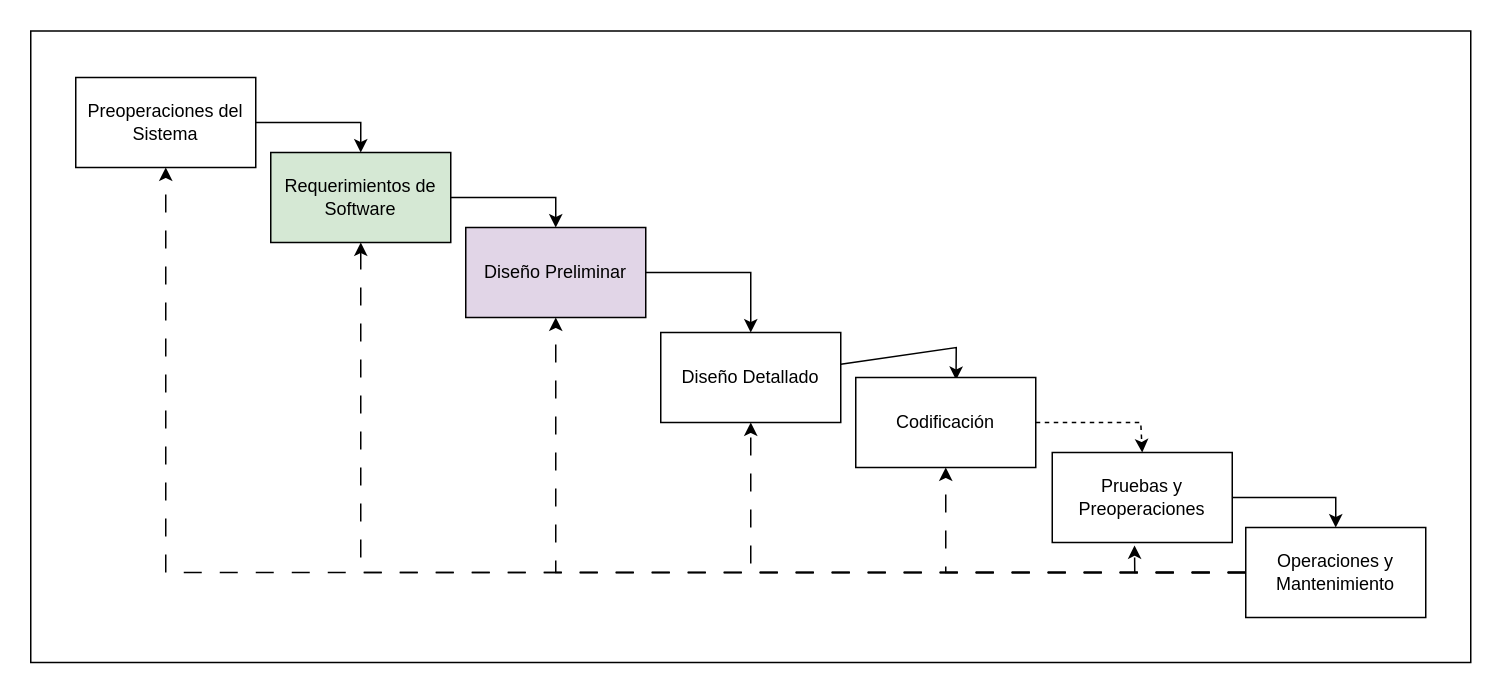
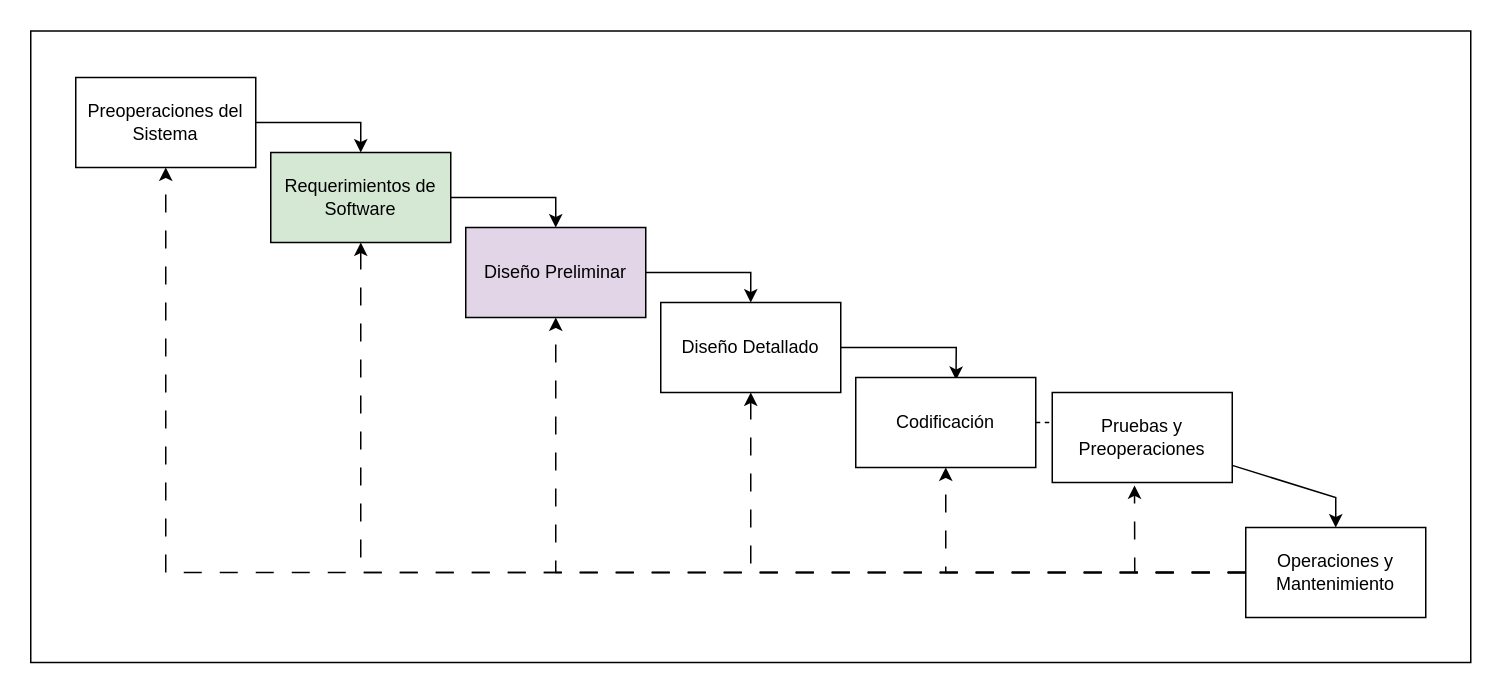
node "Diseño Detallado": moved (751, 377) -> (751, 347)
node "Pruebas y Preoperaciones": moved (1142, 497) -> (1142, 437)
